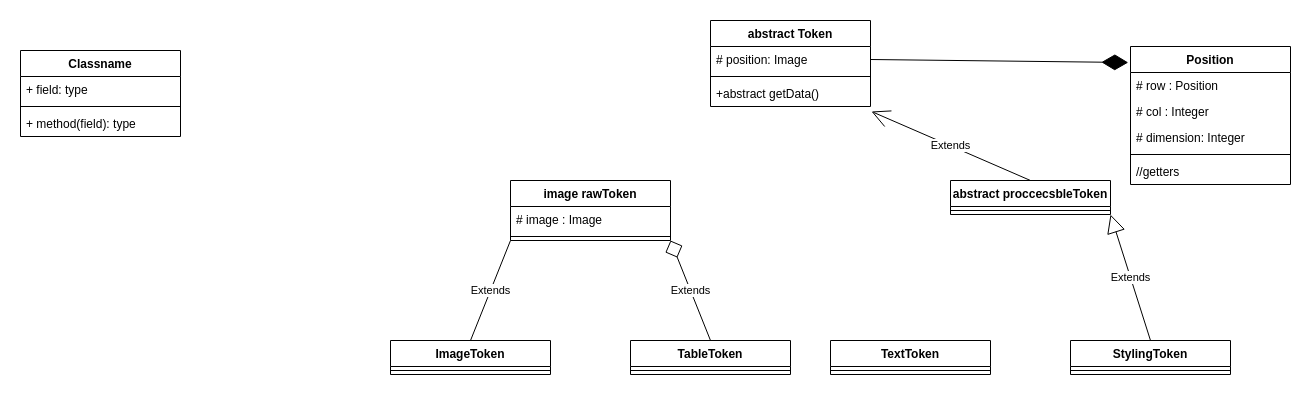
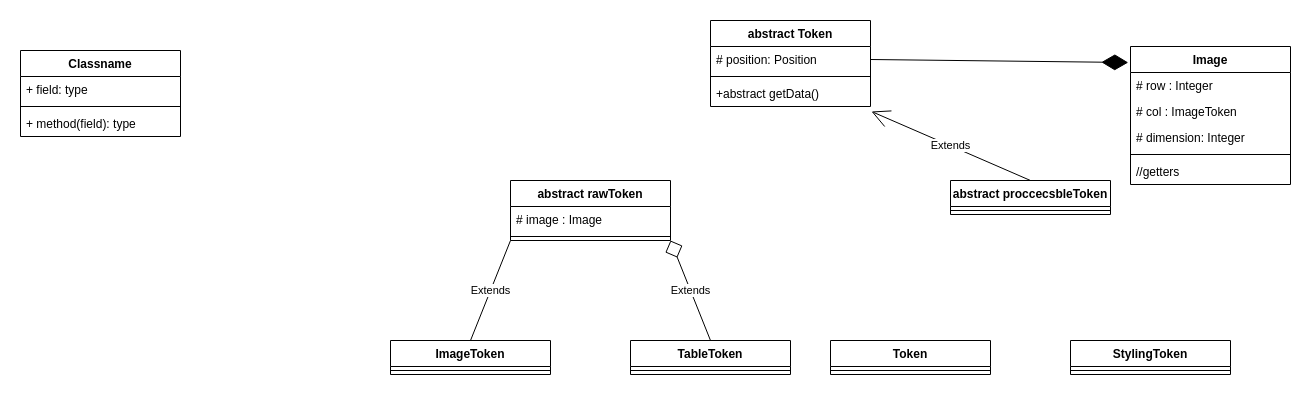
node "# position: Image": label "# position: Image" -> "# position: Position"
node "Position": label "Position" -> "Image"
node "# row : Position": label "# row : Position" -> "# row : Integer"
node "# col : Integer": label "# col : Integer" -> "# col : ImageToken"
node "image rawToken": label "image rawToken" -> "abstract rawToken"
edge "StylingToken" -> "abstract proccecsbleToken": removed, label "Extends"
node "TextToken": label "TextToken" -> "Token"
